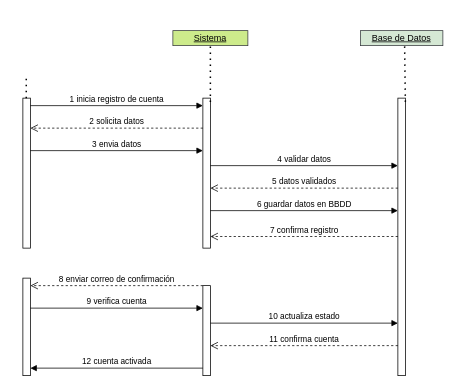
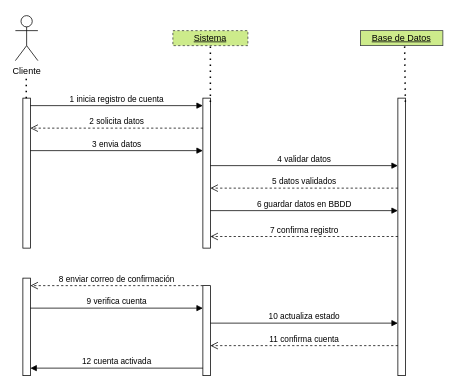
node "Cliente": added
node "Sistema": style solid -> dashed
node "Base de Datos": fillcolor #d5e8d4 -> #cdeb8b
